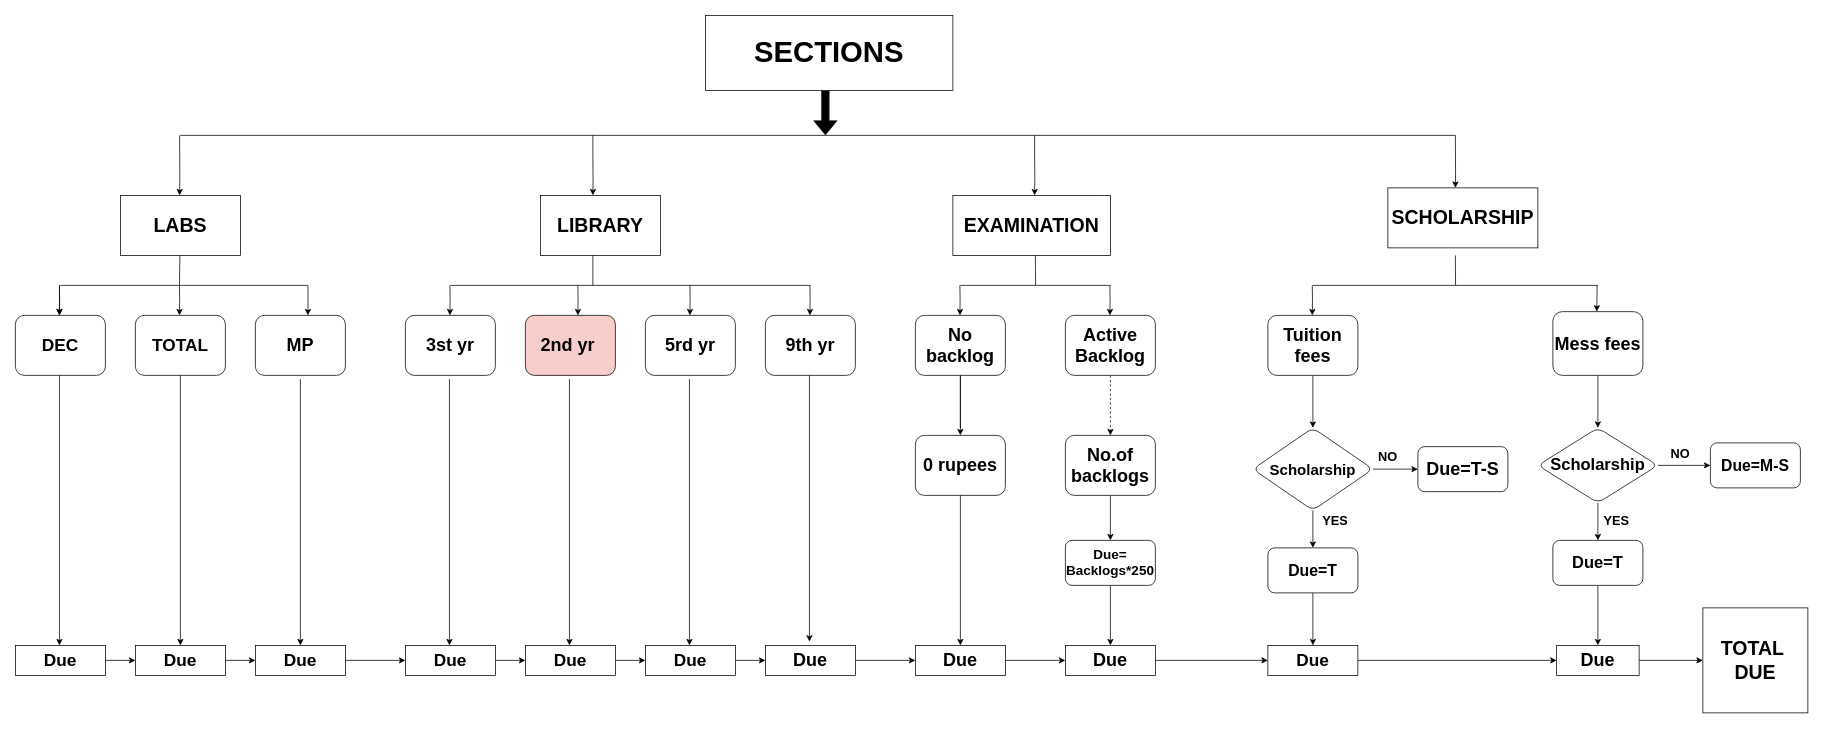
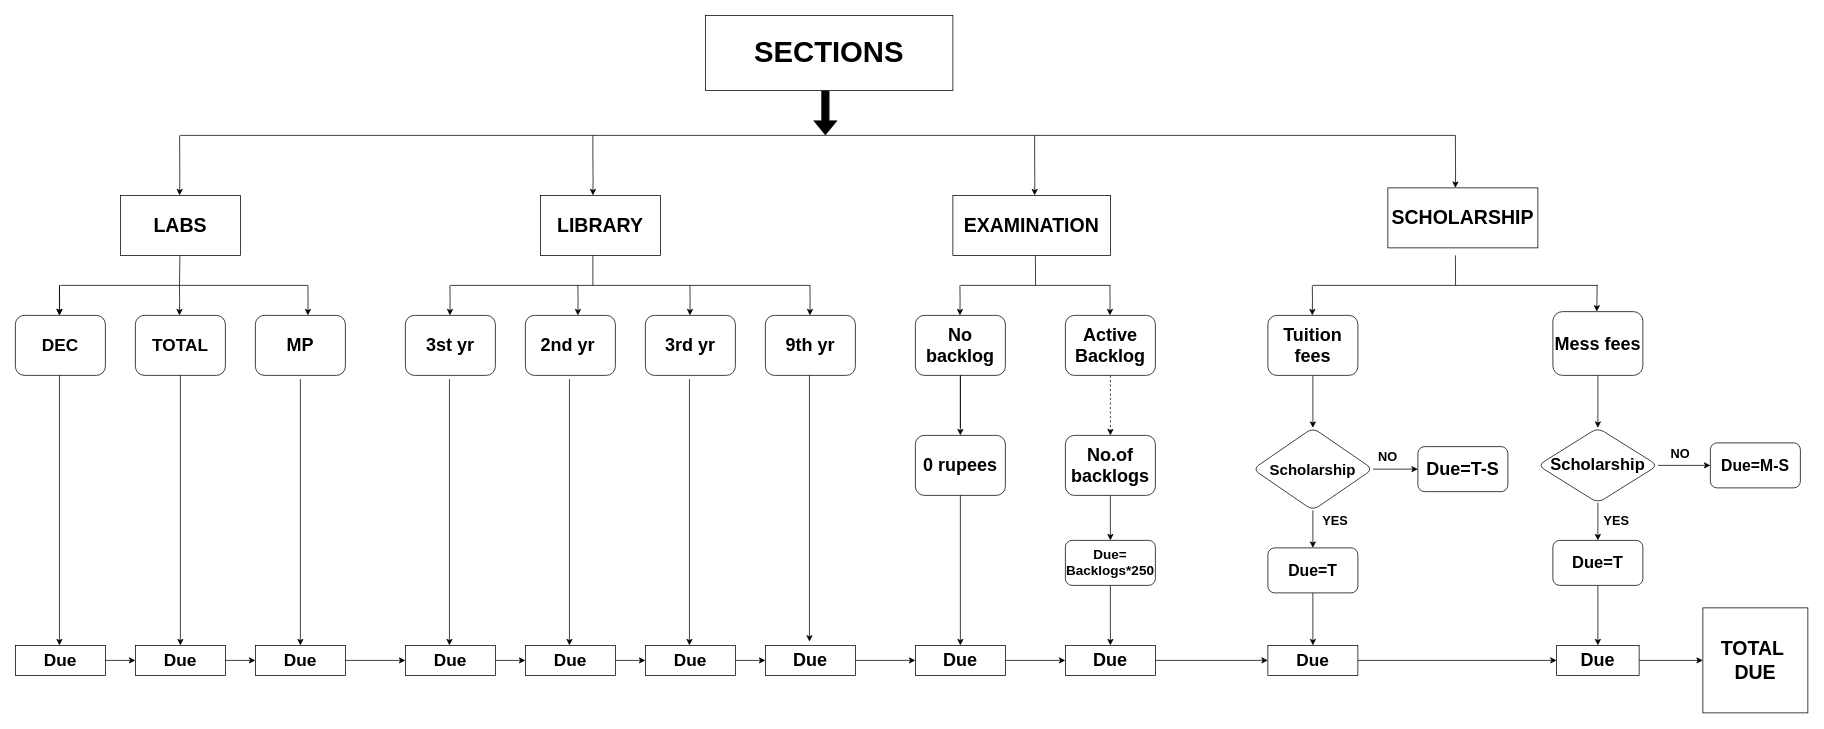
node "2nd yr": fillcolor #f8cecc -> #ffffff
node "5rd yr": label "5rd yr" -> "3rd yr"
